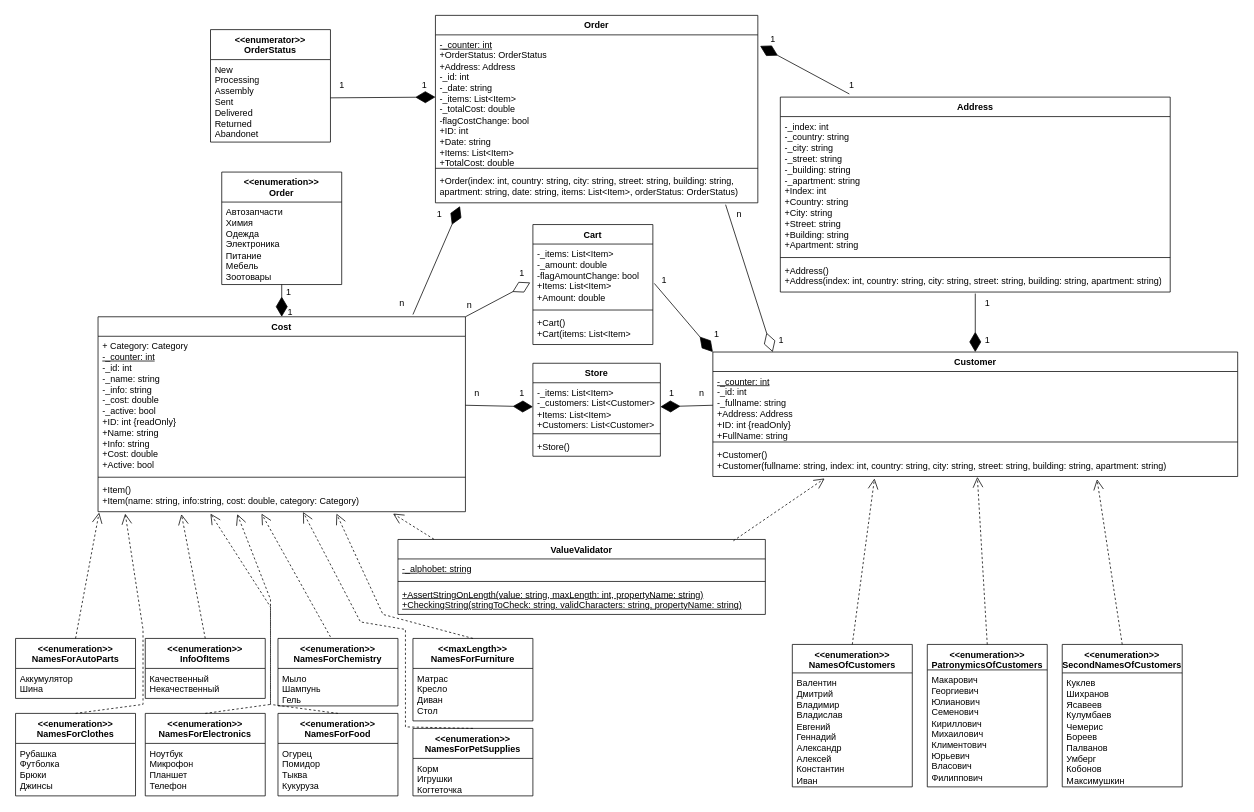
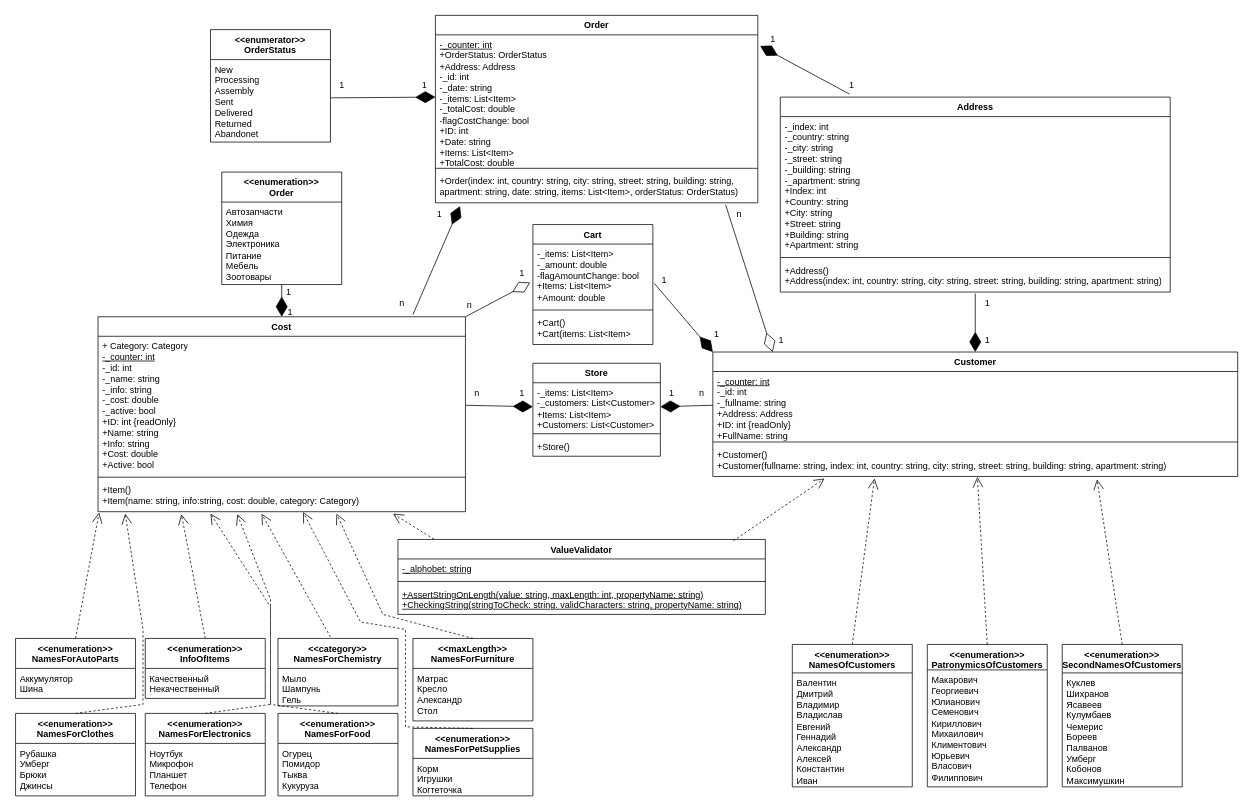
node "<<enumeration>> NamesForChemistry": label "<<enumeration>> NamesForChemistry" -> "<<category>> NamesForChemistry"
node "Матрас Кресло Диван Стол": label "Матрас Кресло Диван Стол" -> "Матрас Кресло Александр Стол"
node "Рубашка Футболка Брюки Джинсы": label "Рубашка Футболка Брюки Джинсы" -> "Рубашка Умберг Брюки Джинсы"
